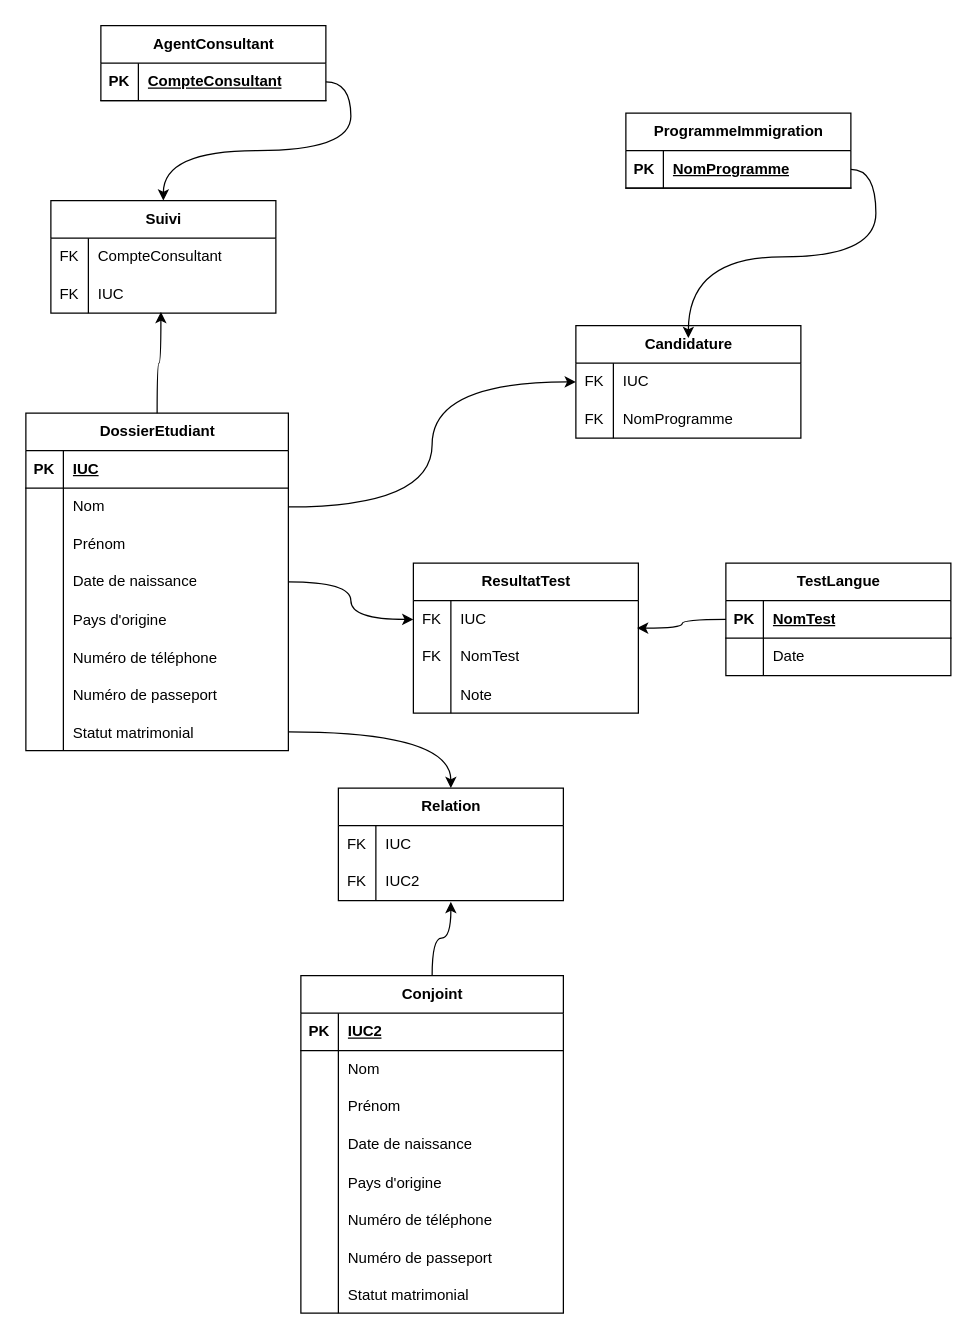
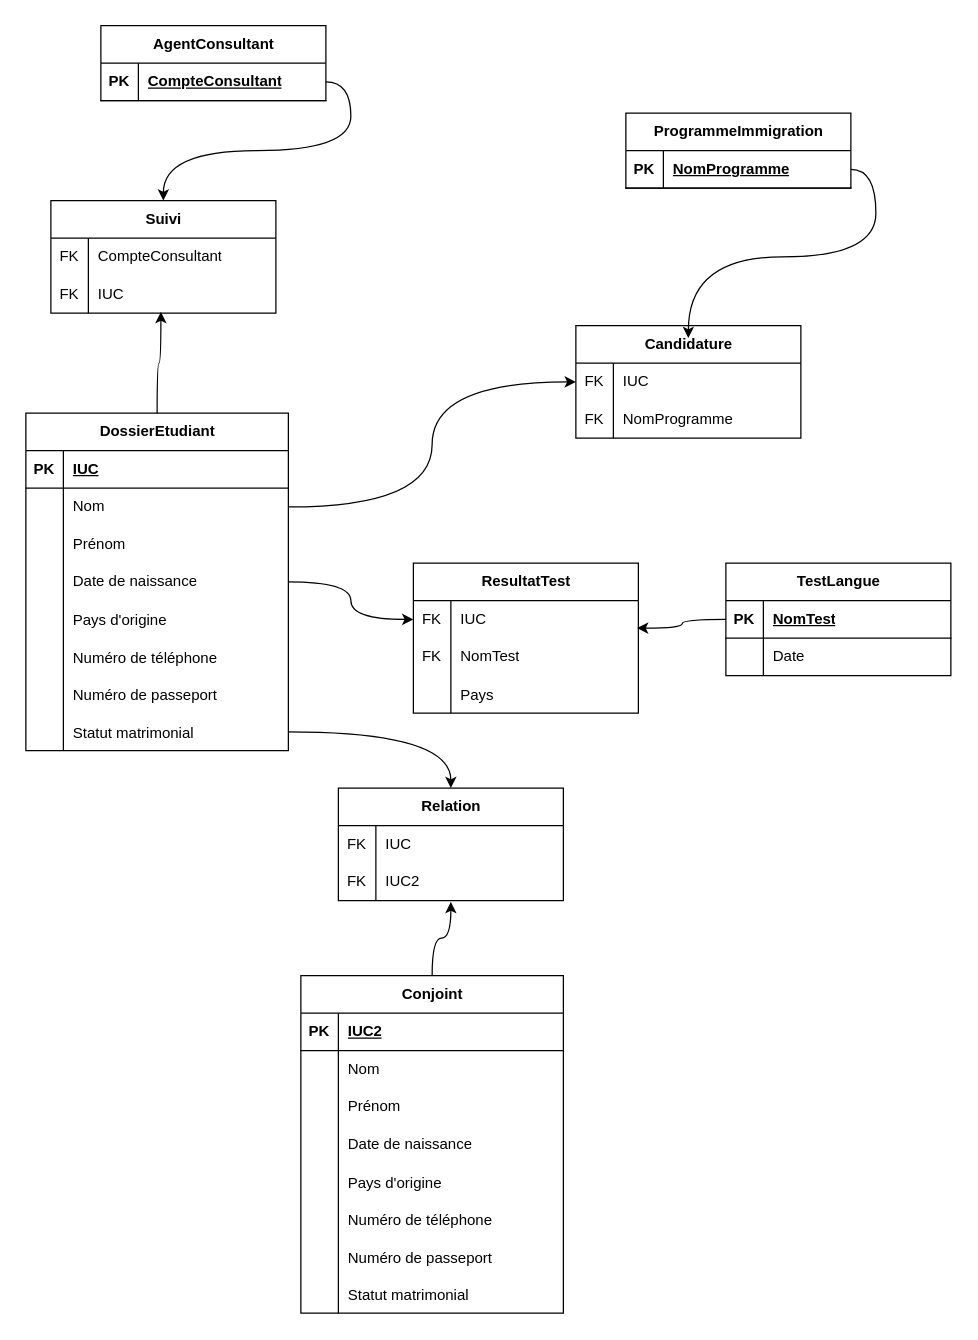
node "Note": label "Note" -> "Pays"
